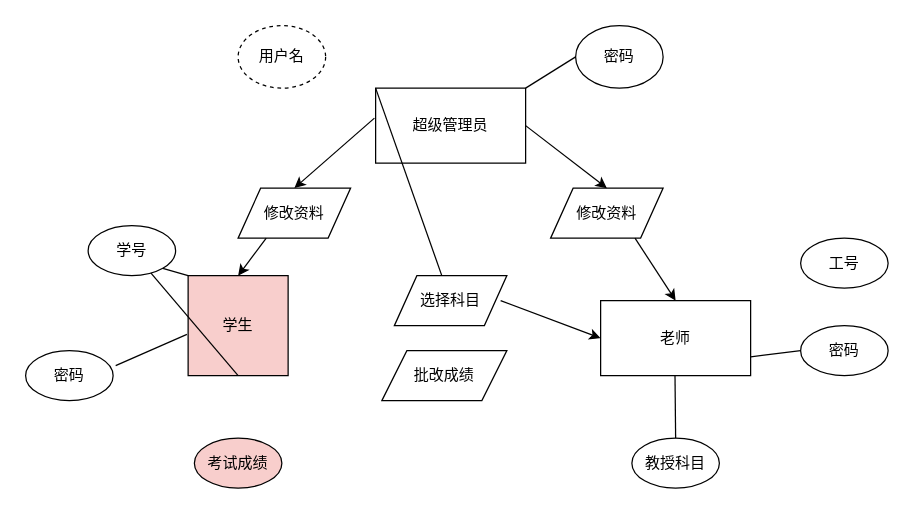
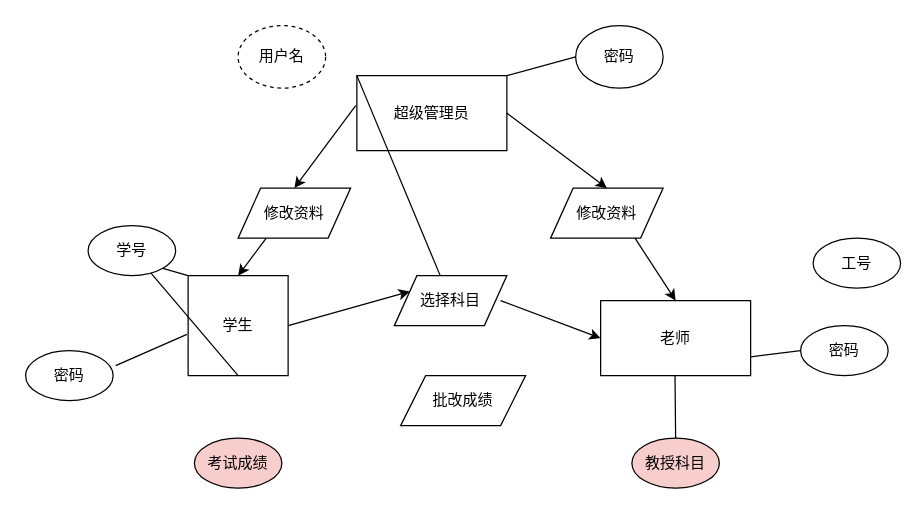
node "超级管理员": moved (451, 126) -> (432, 113)
node "工号": moved (844, 263) -> (857, 263)
edge "学生" -> "选择科目": added
node "学生": fillcolor #f8cecc -> #ffffff
node "批改成绩": moved (444, 376) -> (463, 401)
node "教授科目": fillcolor #ffffff -> #f8cecc
